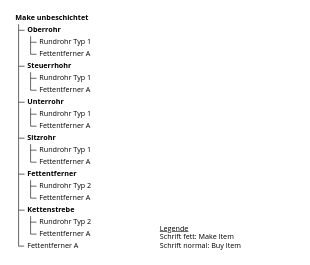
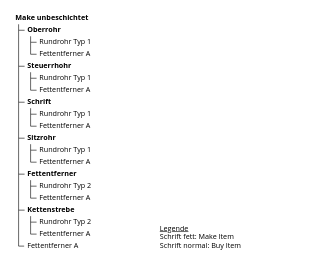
node "Unterrohr": label "Unterrohr" -> "Schrift"
